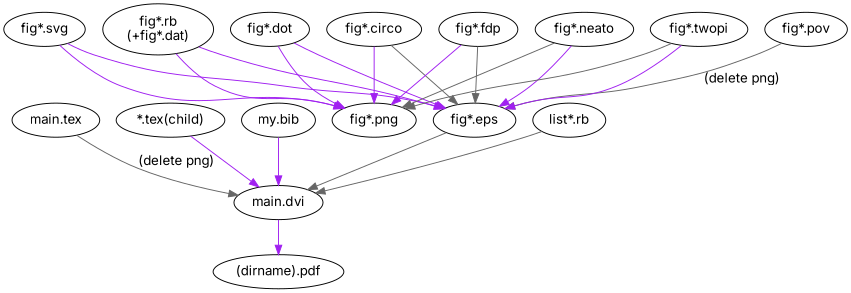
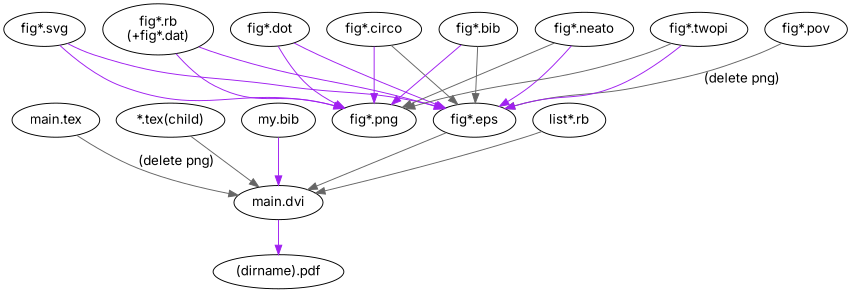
node "fig*.fdp": label "fig*.fdp" -> "fig*.bib"
edge "*.tex(child)" -> "main.dvi": color purple -> gray40
